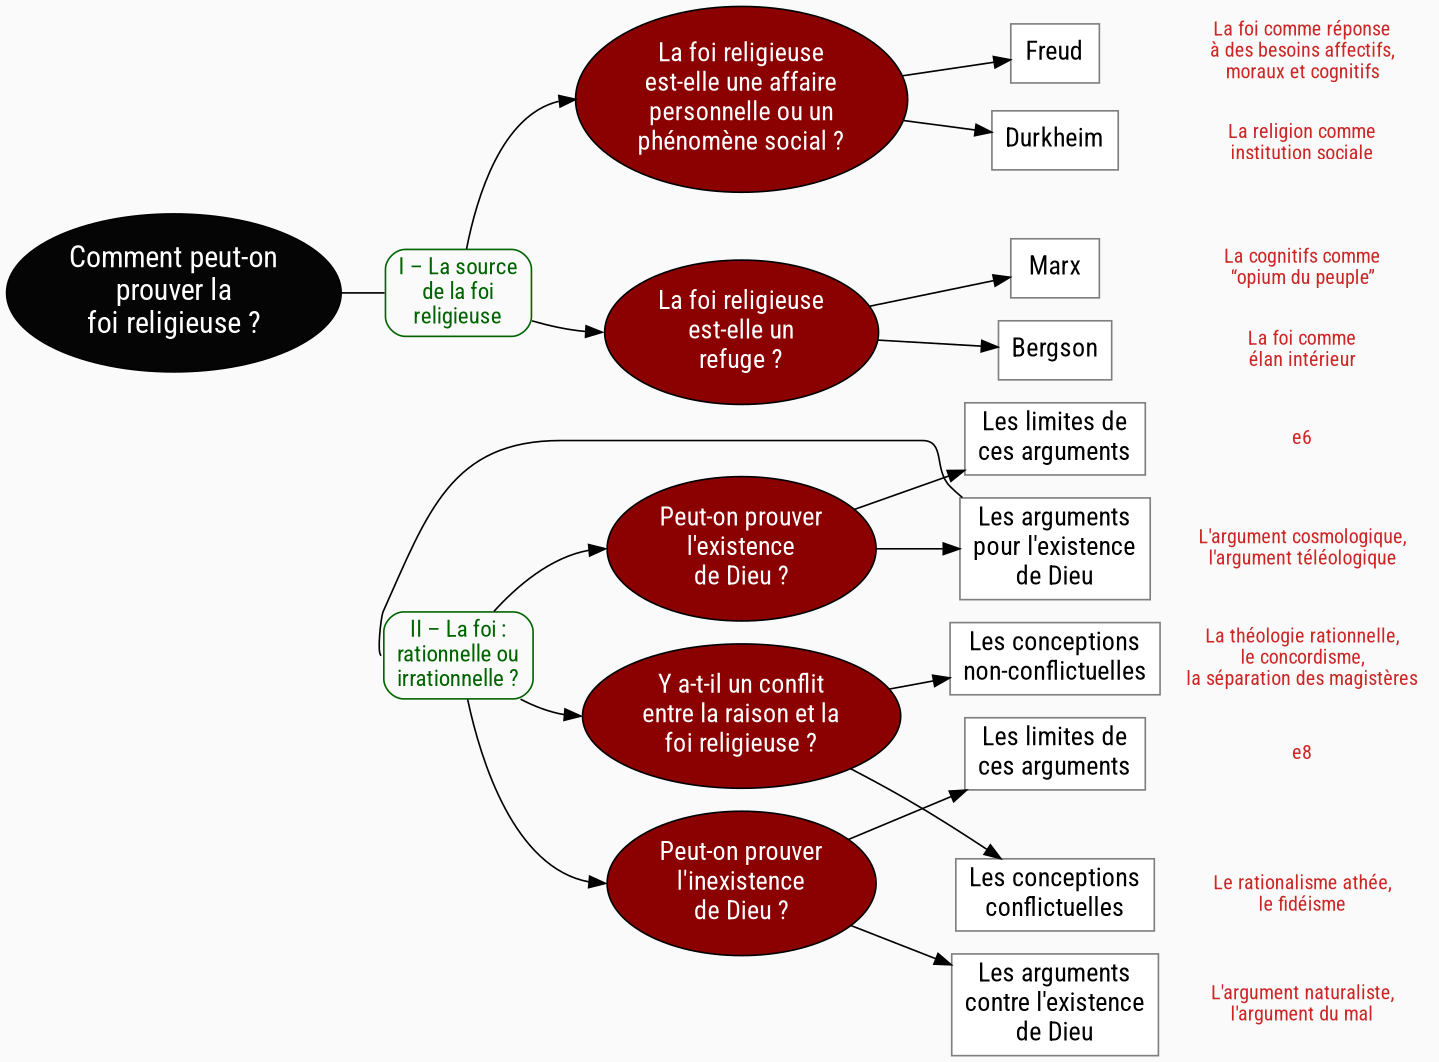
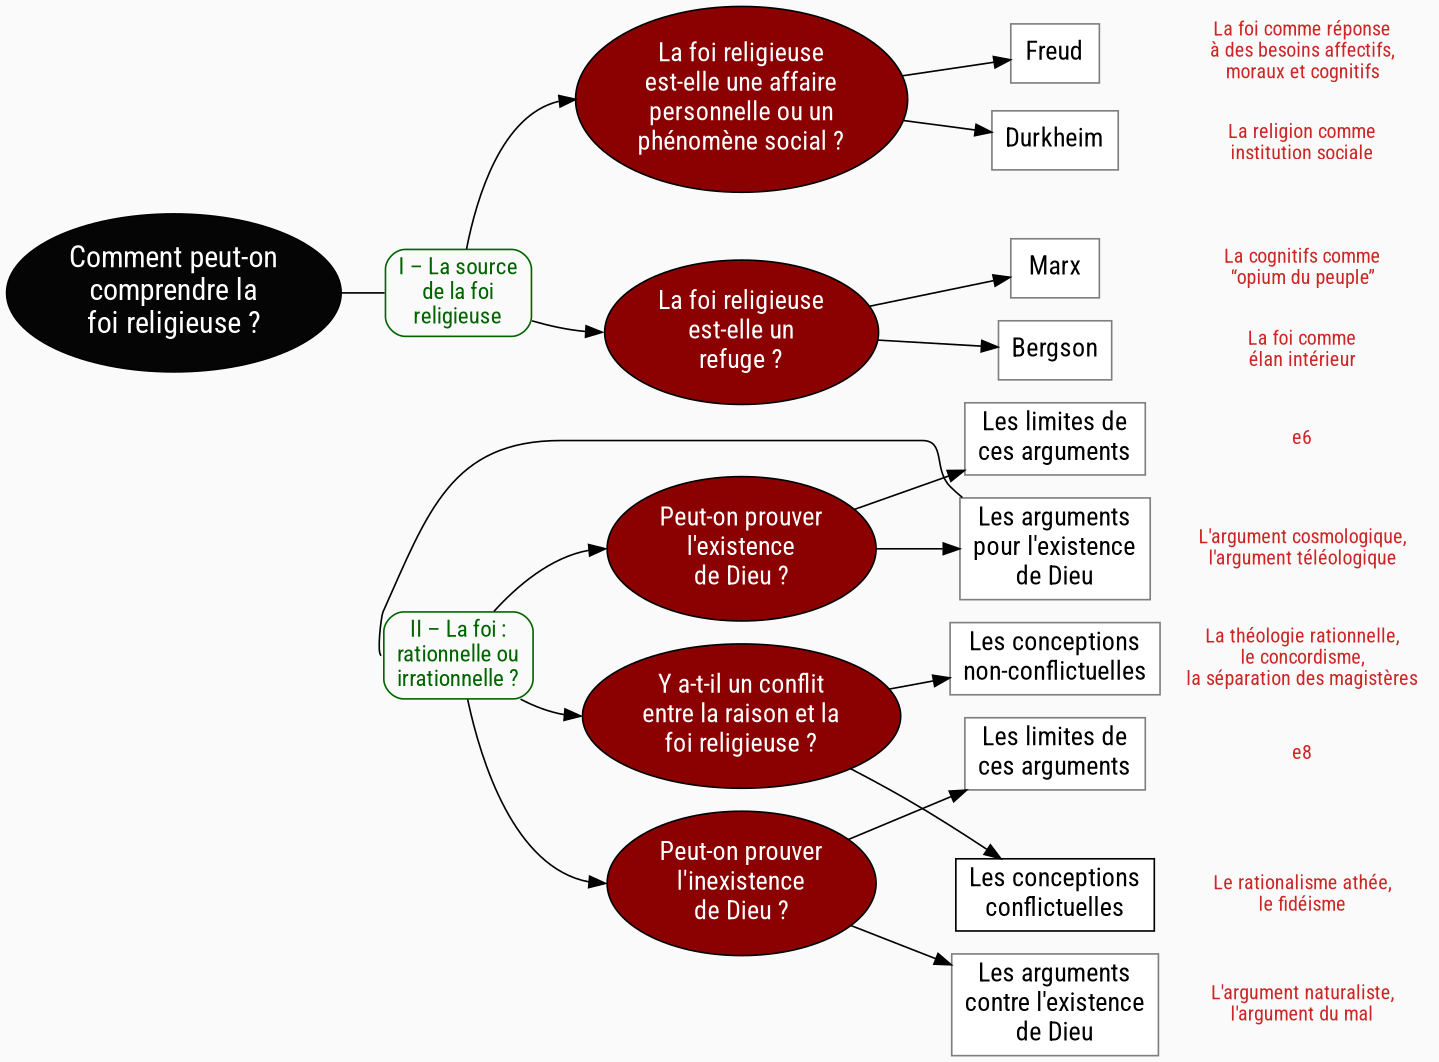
node "Comment peut-on prouver la foi religieuse ?": label "Comment peut-on prouver la foi religieuse ?" -> "Comment peut-on comprendre la foi religieuse ?"
node "Les conceptions conflictuelles": color grey50 -> black
